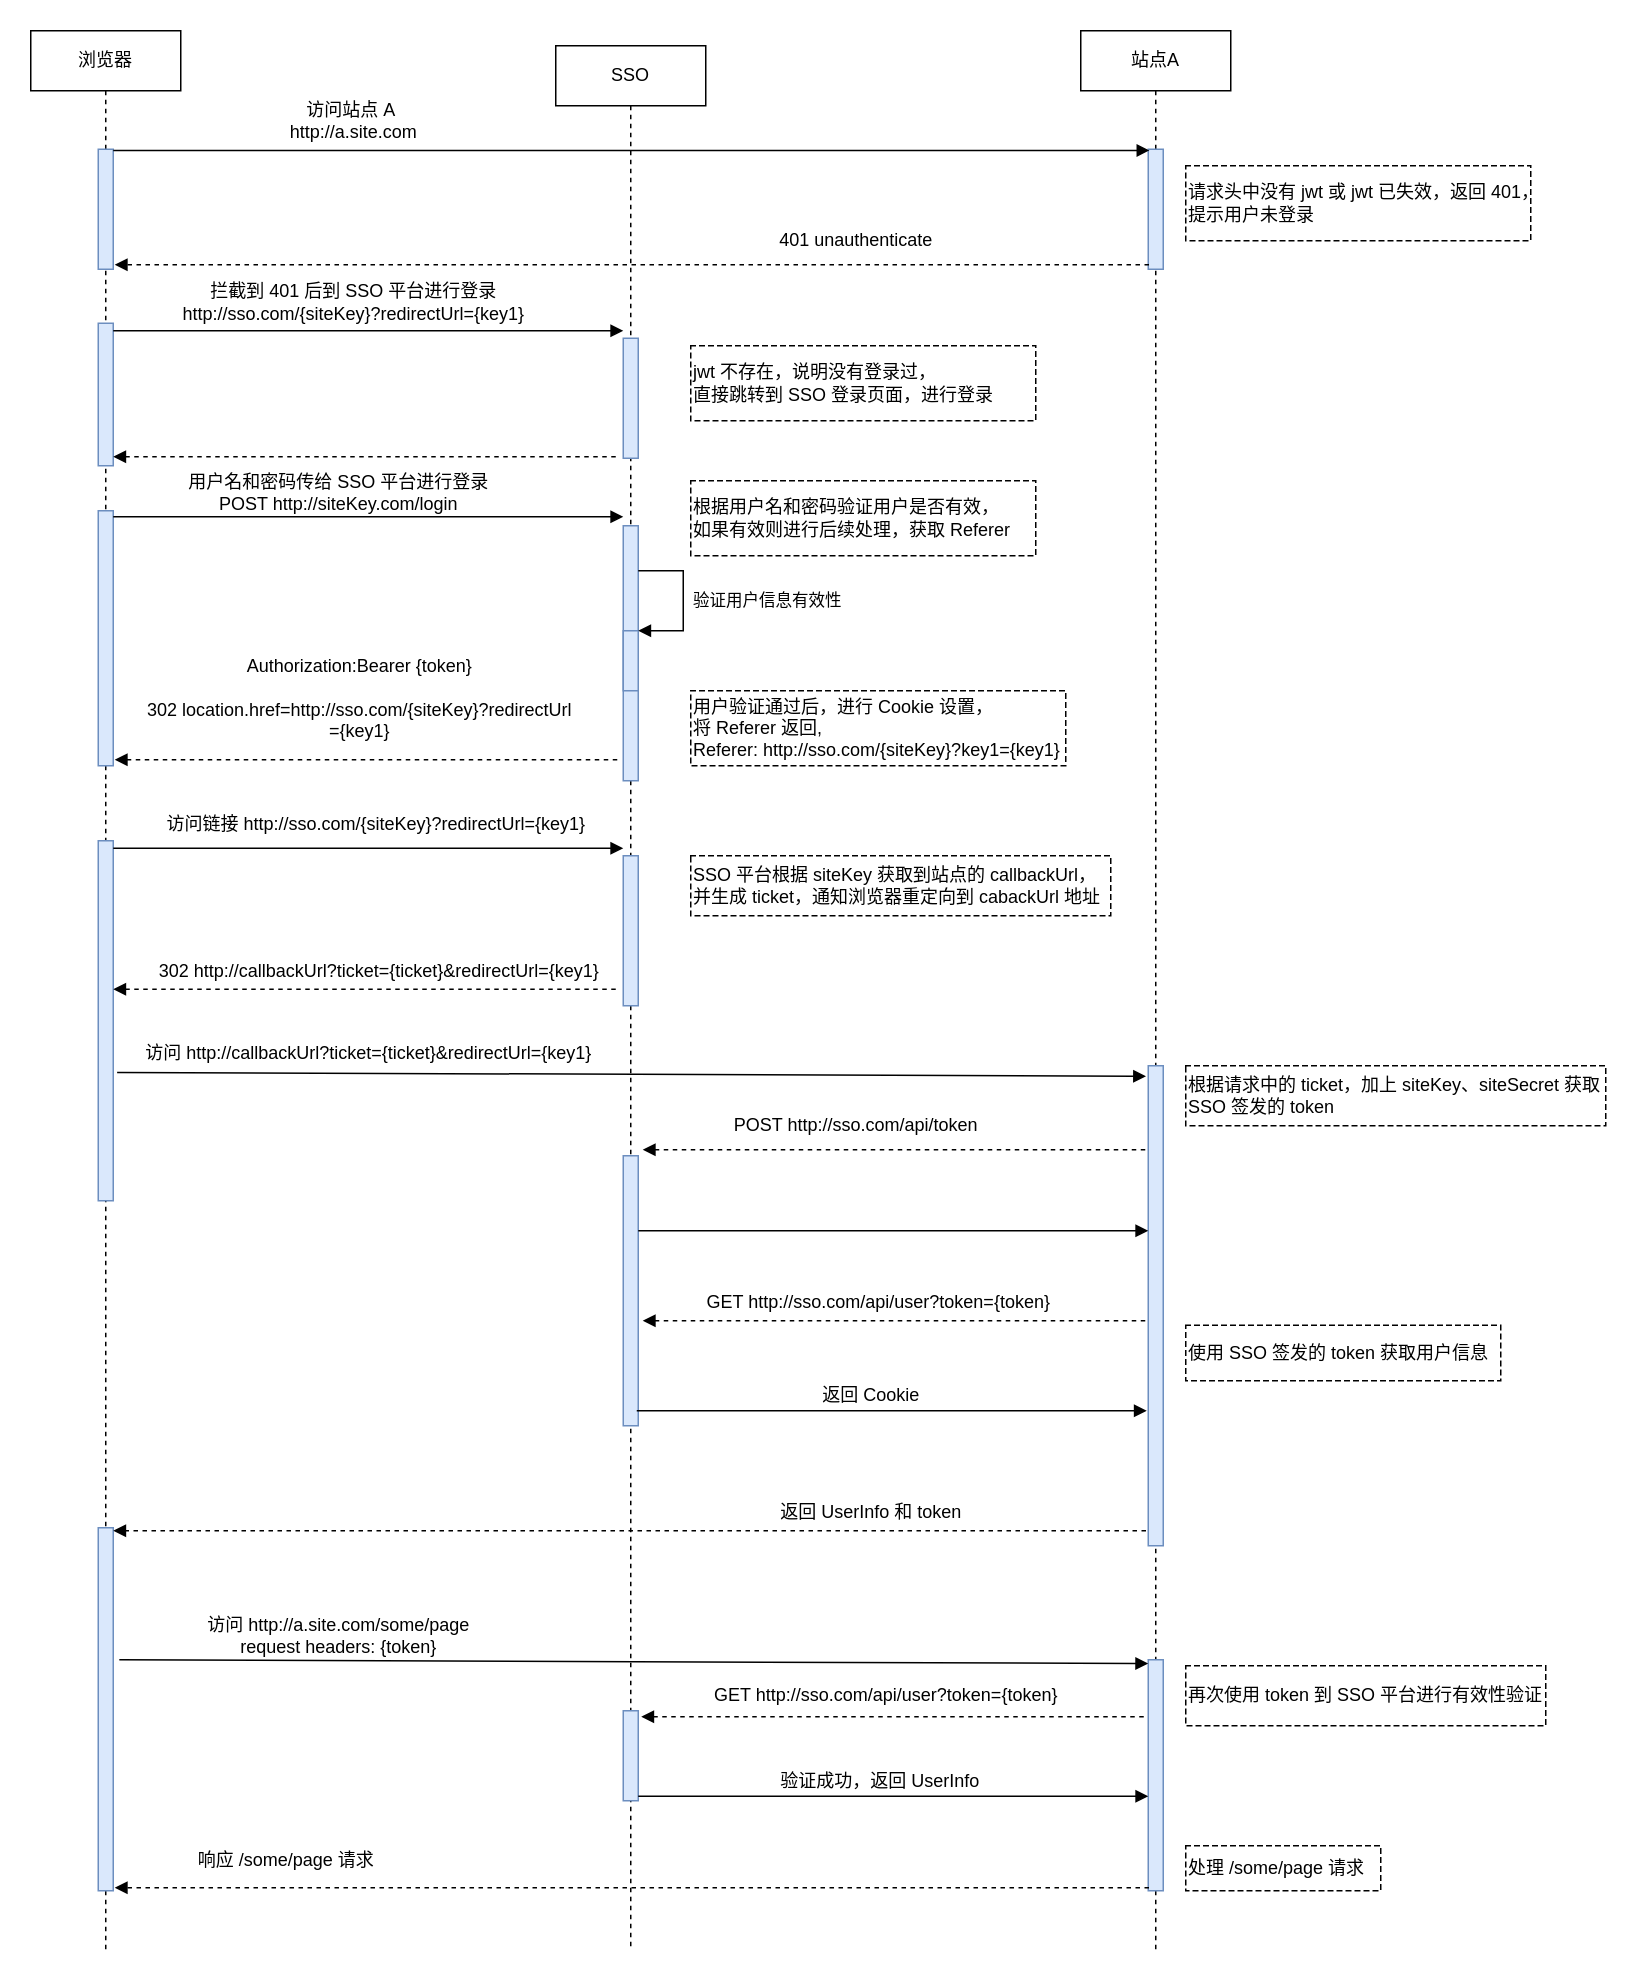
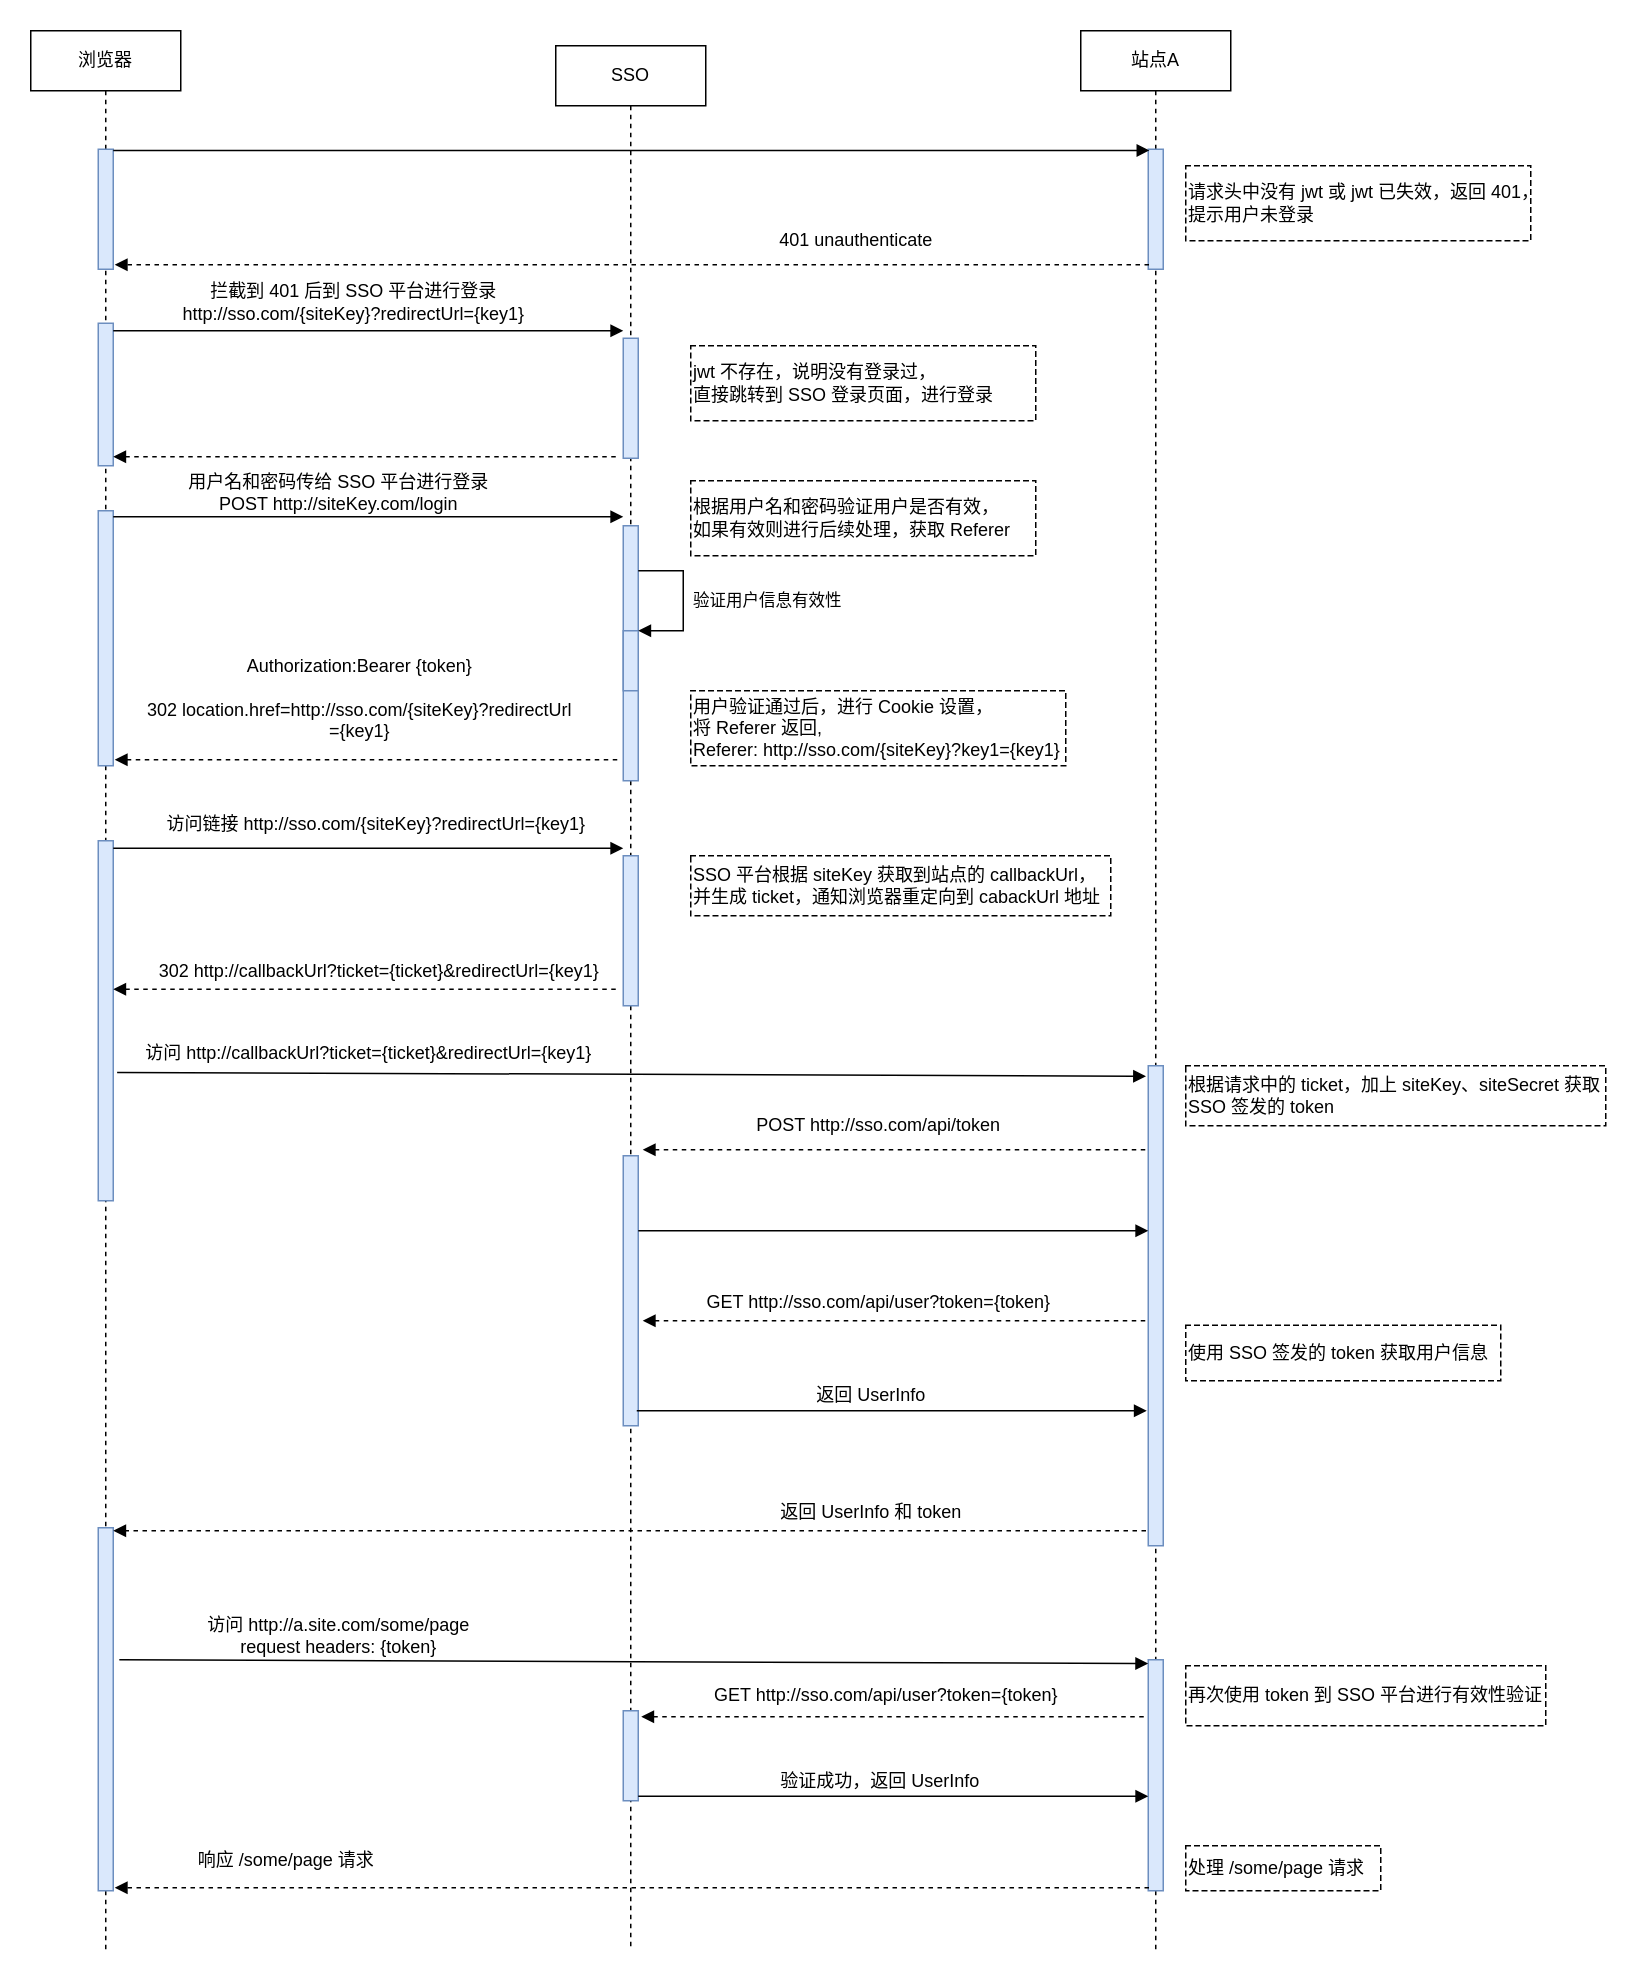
node "访问站点 A http://a.site.com": removed
node "POST http://sso.com/api/token": moved (856, 1126) -> (878, 1126)
node "返回 Cookie": label "返回 Cookie" -> "返回 UserInfo"
